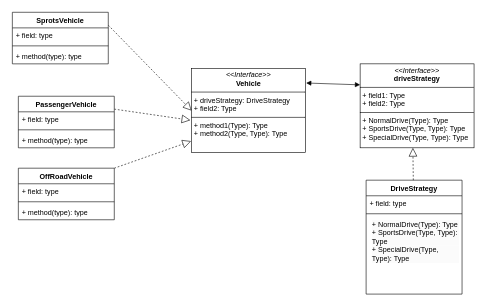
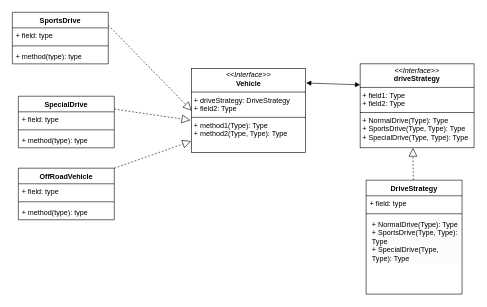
node "SprotsVehicle": label "SprotsVehicle" -> "SportsDrive"
node "PassengerVehicle": label "PassengerVehicle" -> "SpecialDrive"
